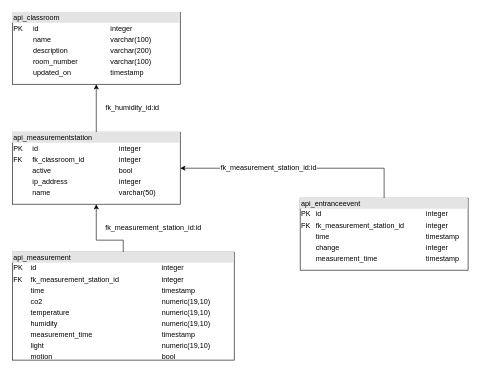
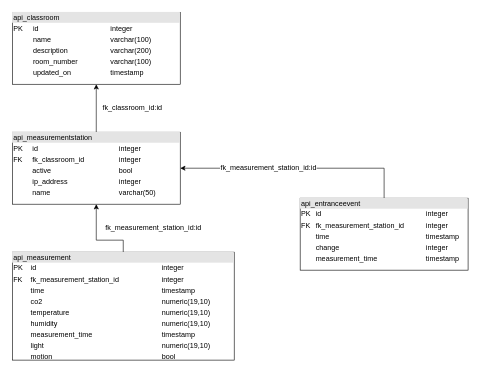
node "fk_humidity_id:id": label "fk_humidity_id:id" -> "fk_classroom_id:id"
